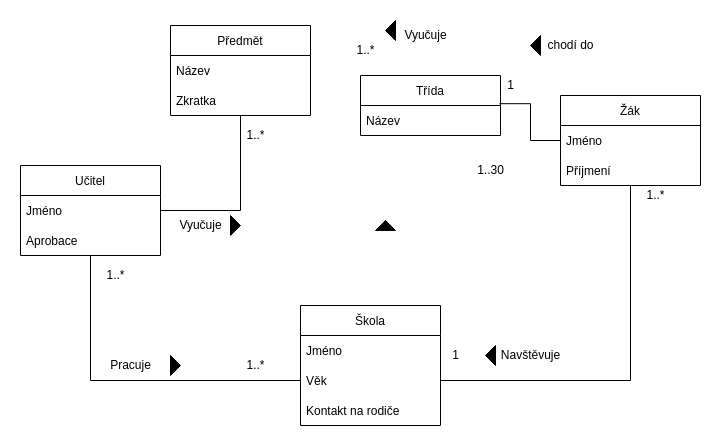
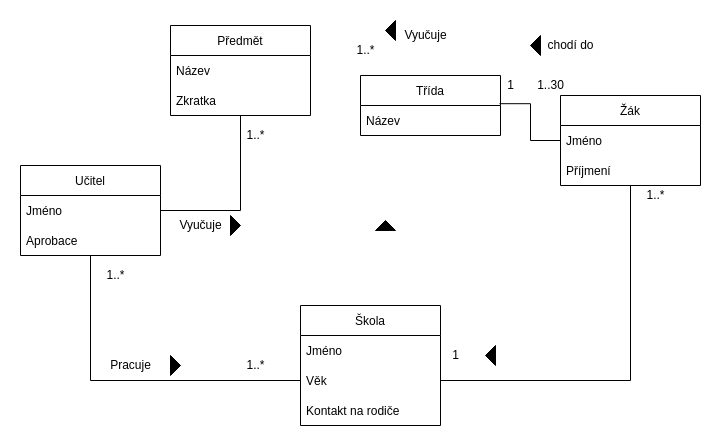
node "1..30": moved (491, 171) -> (551, 86)
node "Navštěvuje": removed
